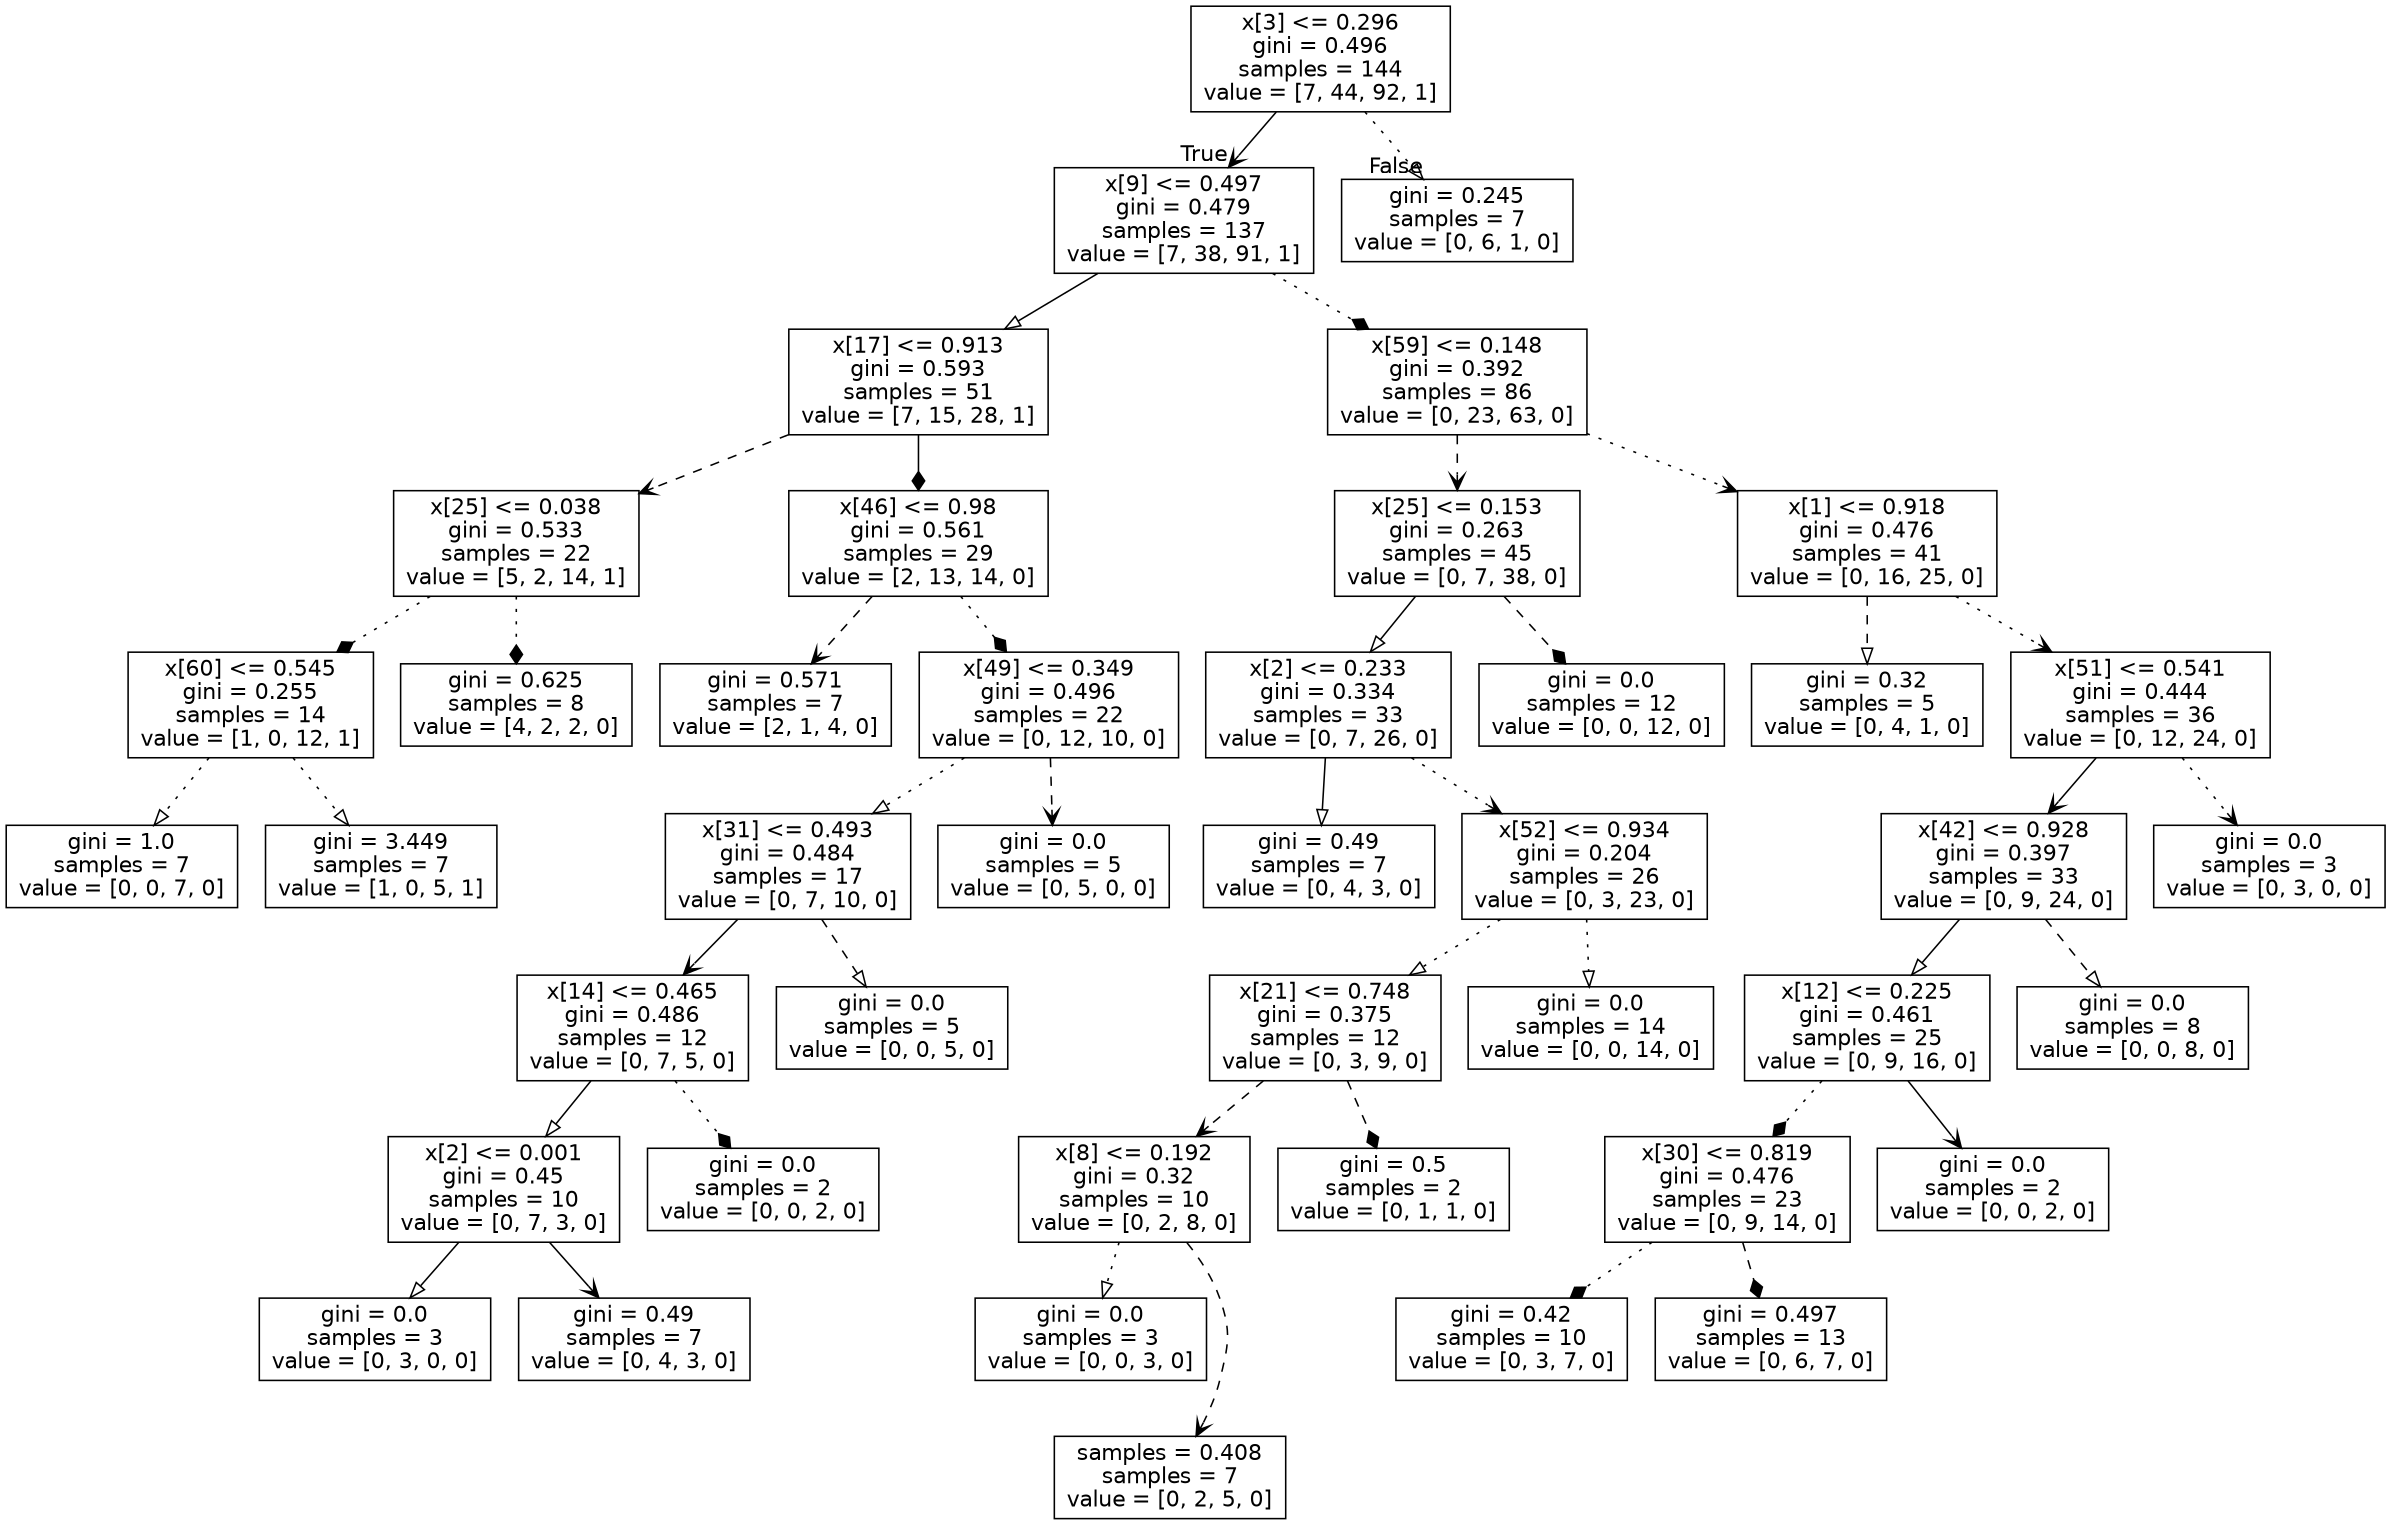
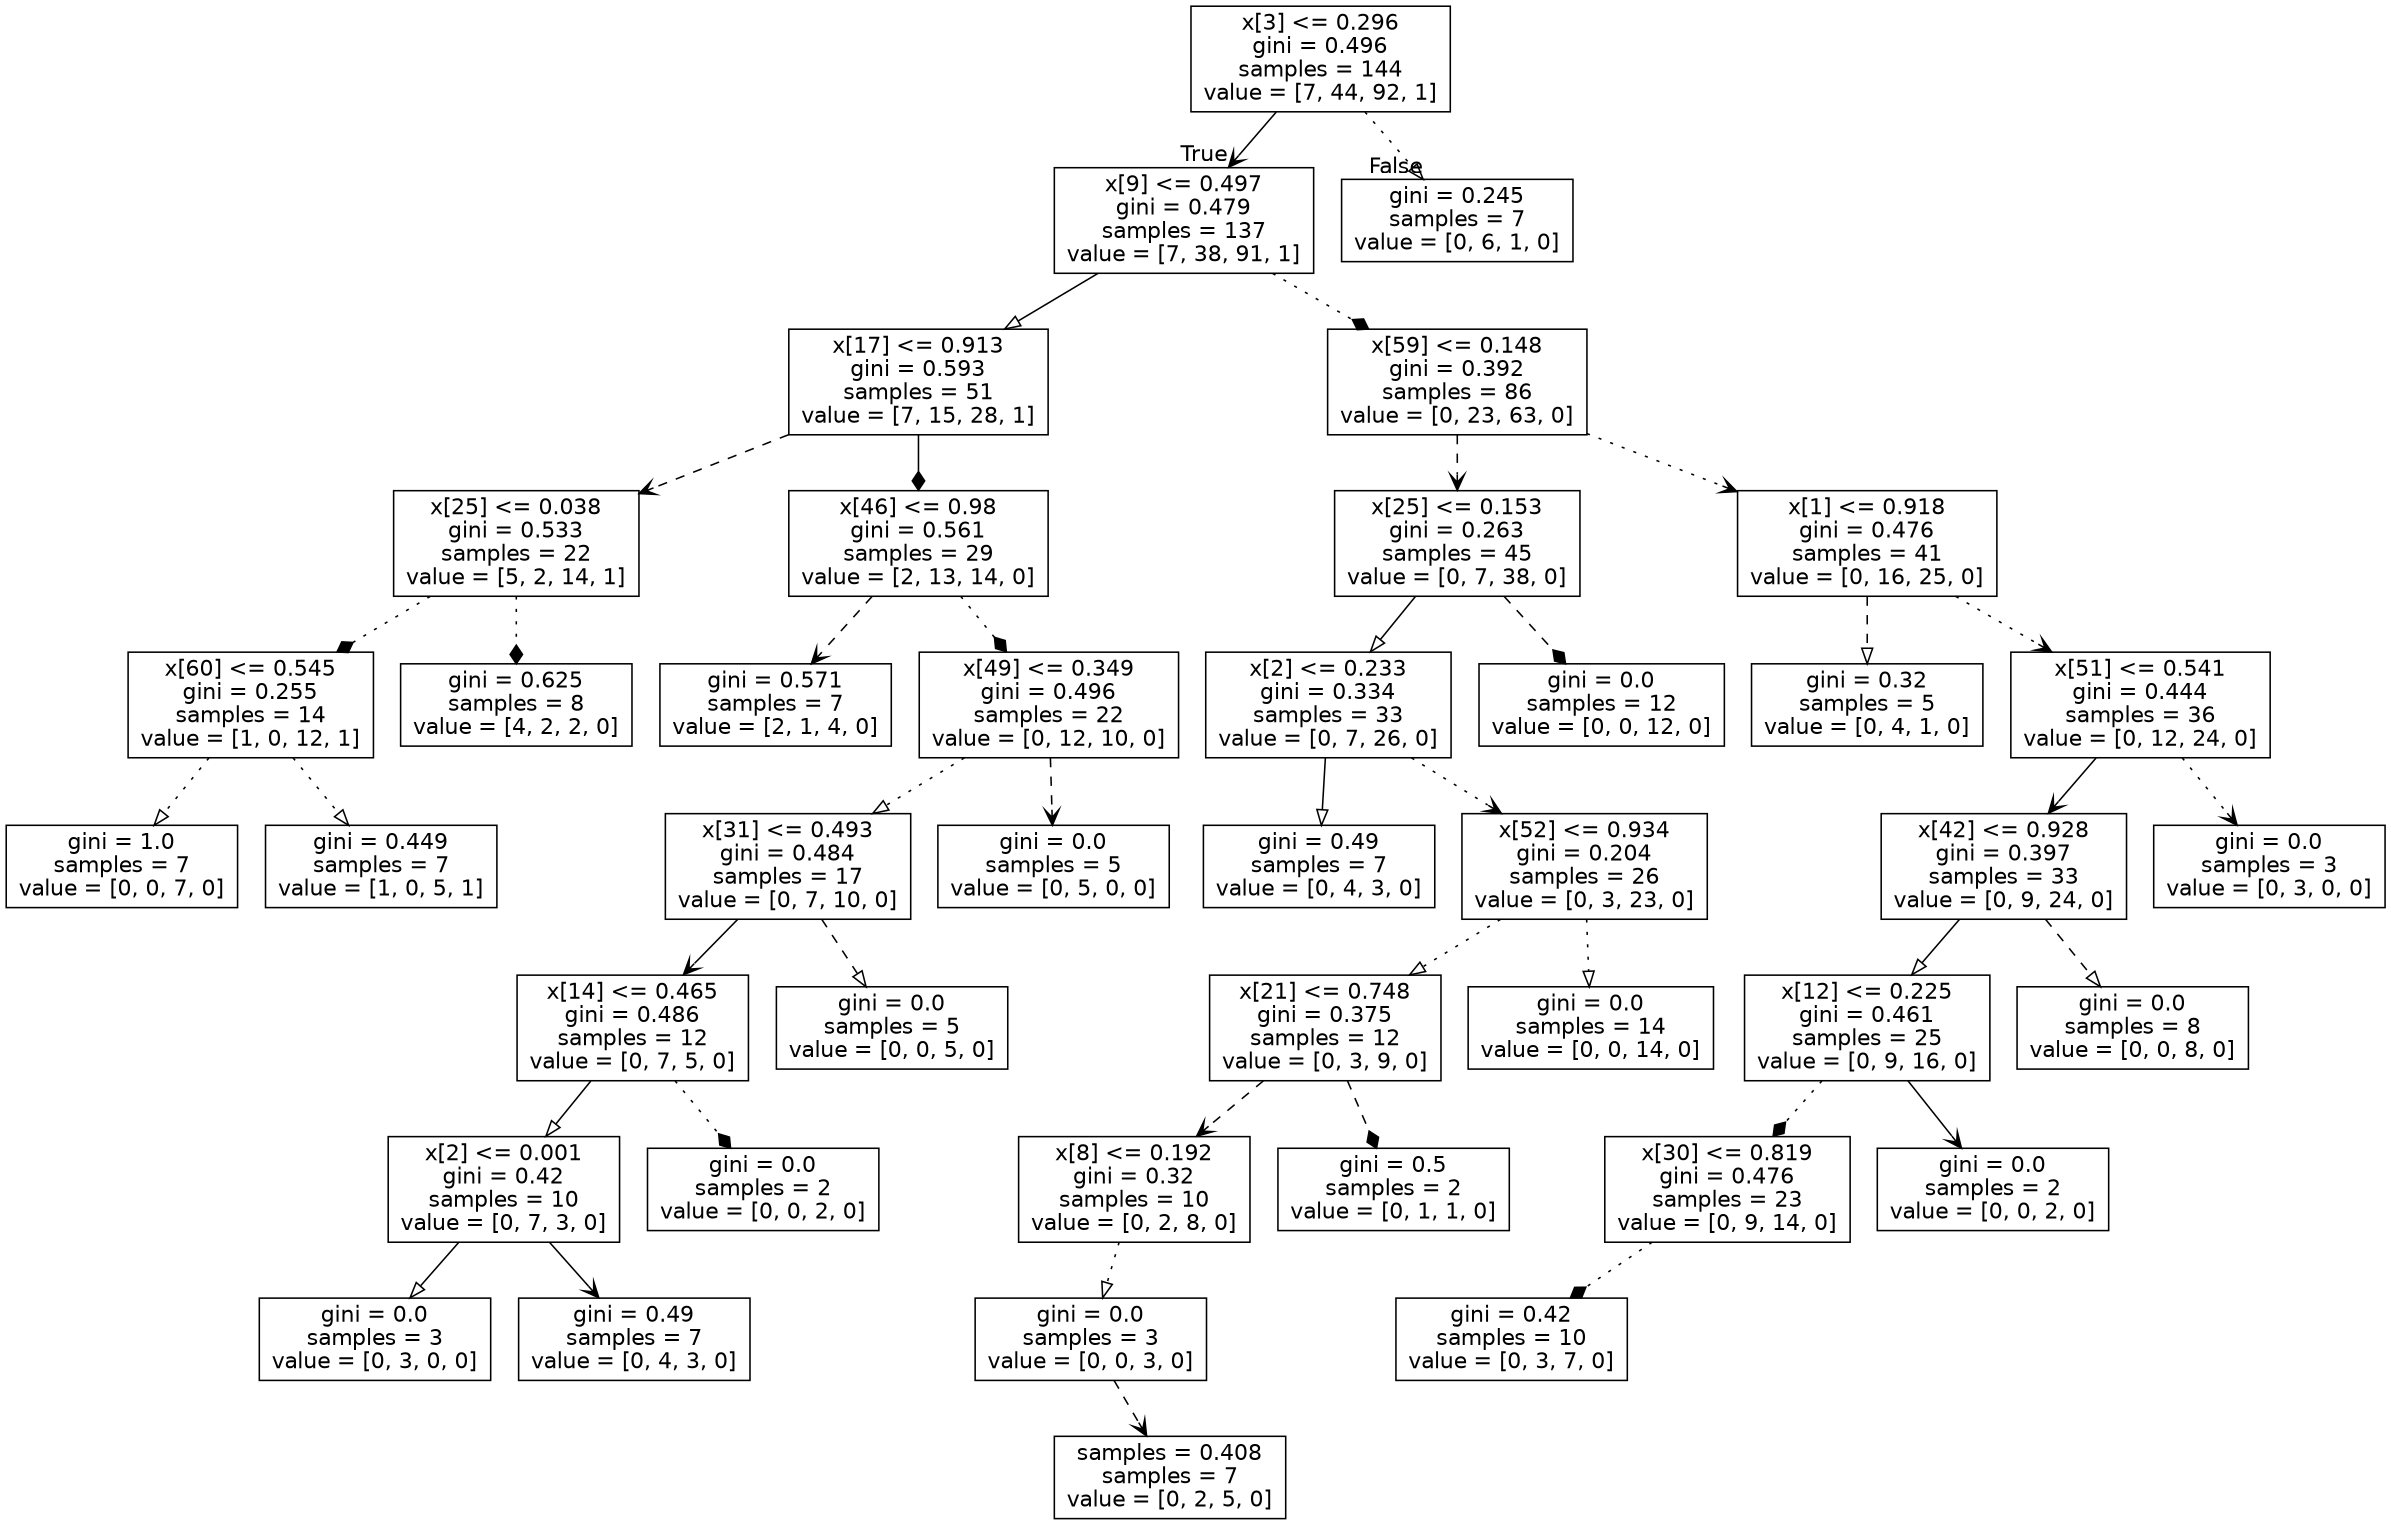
node "gini = 3.449 samples = 7 value = [1, 0, 5, 1]": label "gini = 3.449 samples = 7 value = [1, 0, 5, 1]" -> "gini = 0.449 samples = 7 value = [1, 0, 5, 1]"
node "x[2] <= 0.001 gini = 0.45 samples = 10 value = [0, 7, 3, 0]": label "x[2] <= 0.001 gini = 0.45 samples = 10 value = [0, 7, 3, 0]" -> "x[2] <= 0.001 gini = 0.42 samples = 10 value = [0, 7, 3, 0]"
edge "x[8] <= 0.192 gini = 0.32 samples = 10 value = [0, 2, 8, 0]" -> "samples = 0.408 samples = 7 value = [0, 2, 5, 0]": now "gini = 0.0 samples = 3 value = [0, 0, 3, 0]" -> "samples = 0.408 samples = 7 value = [0, 2, 5, 0]"
node "gini = 0.497 samples = 13 value = [0, 6, 7, 0]": removed
